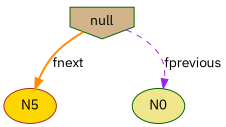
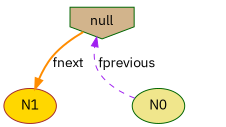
edge "null" -> "N0": reversed
node "N5": label "N5" -> "N1"
